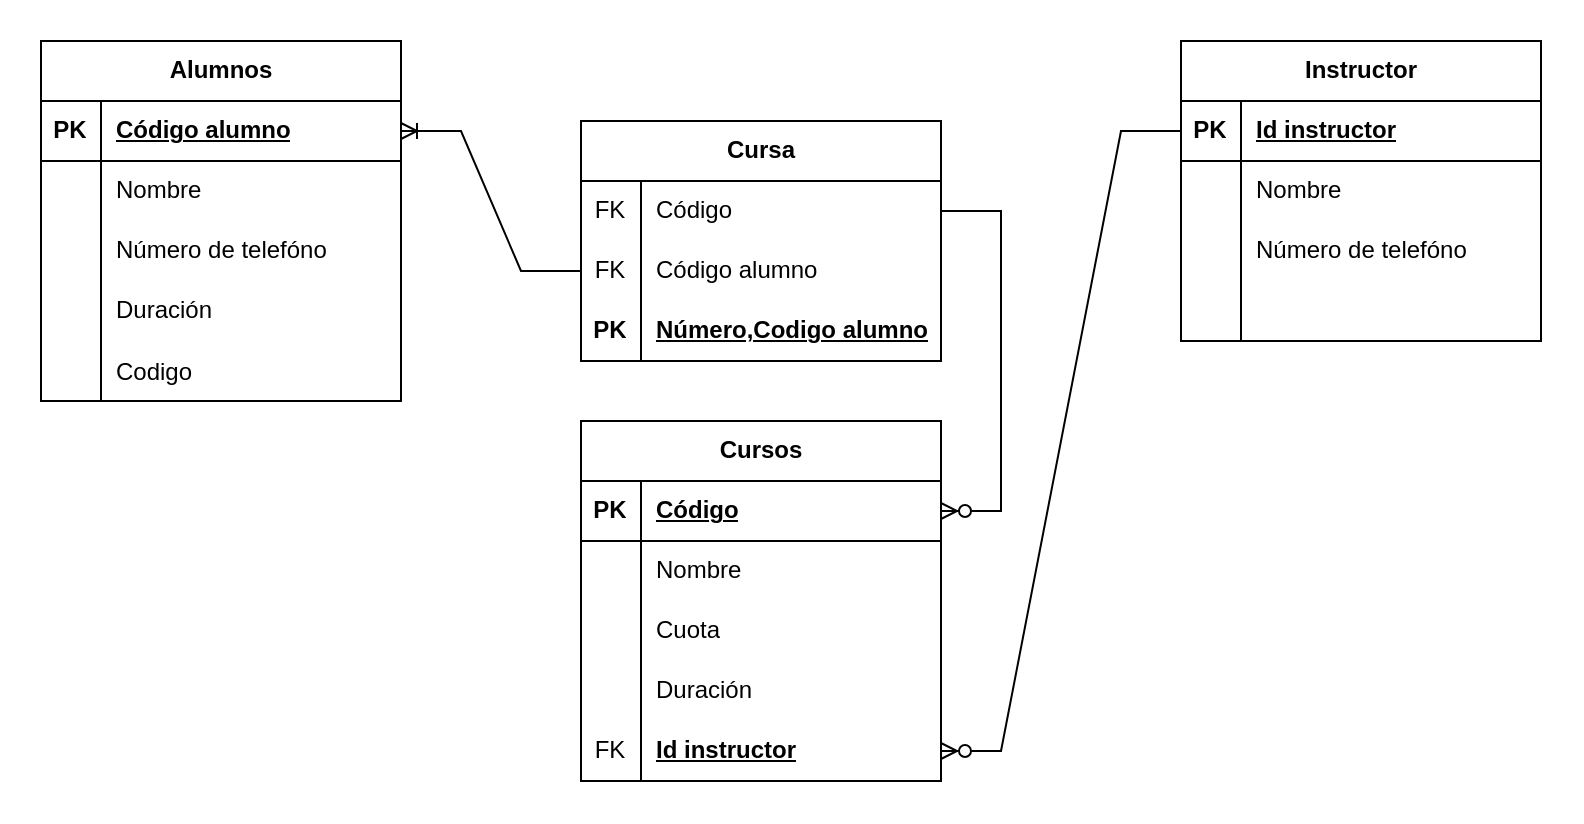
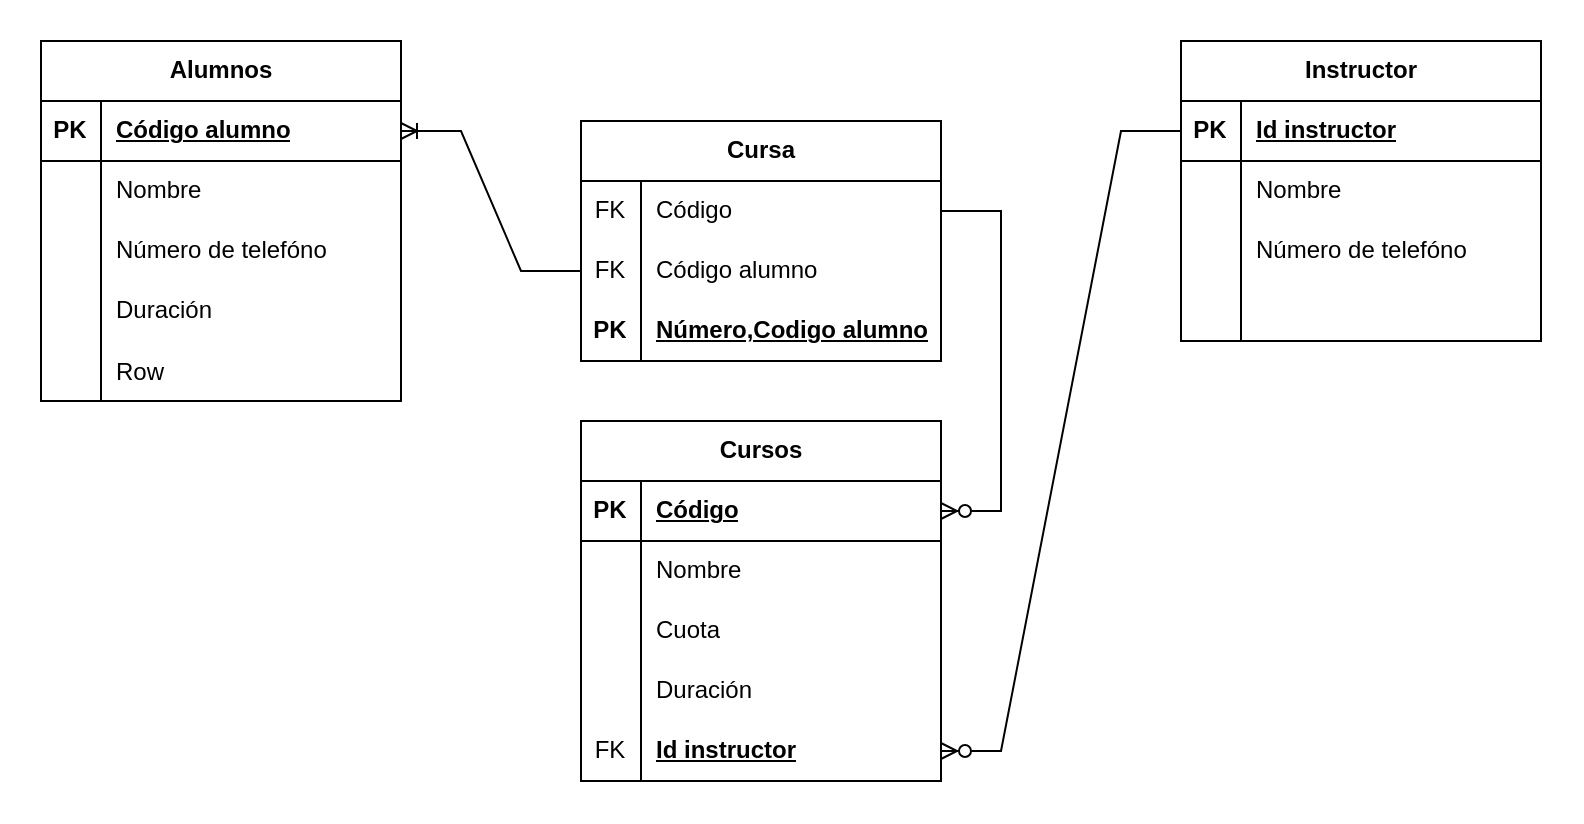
node "Codigo": label "Codigo" -> "Row"
